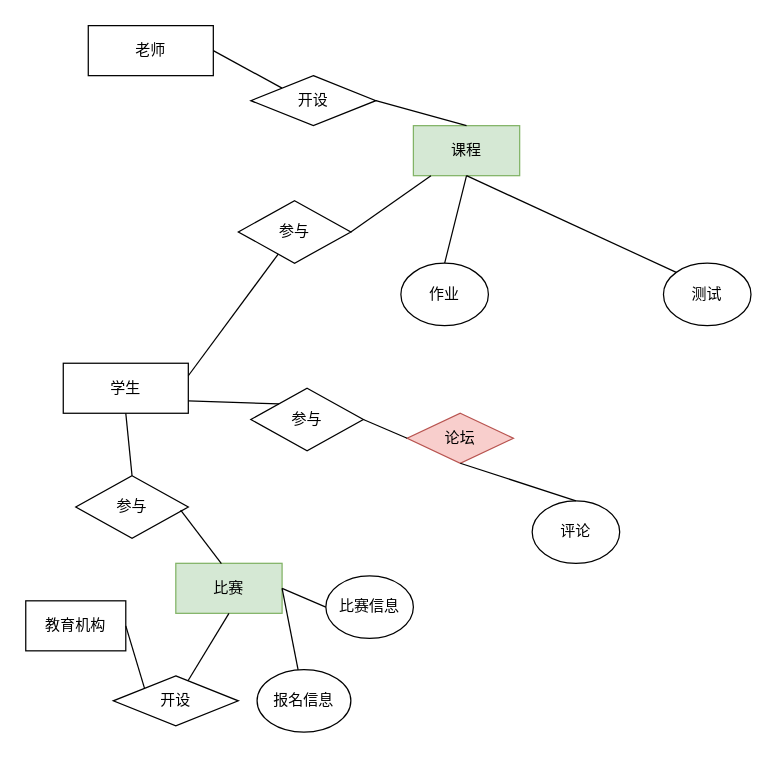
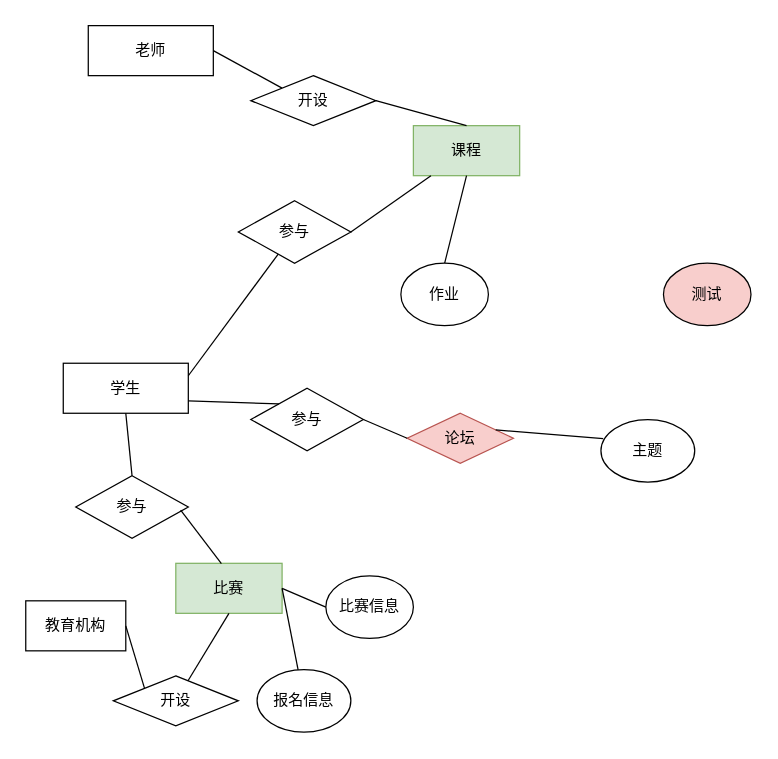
edge "课程" -- "测试": removed
node "测试": fillcolor #ffffff -> #f8cecc
edge "论坛" -- "主题": added
node "主题": added
edge "论坛" -- "评论": removed
node "评论": removed
